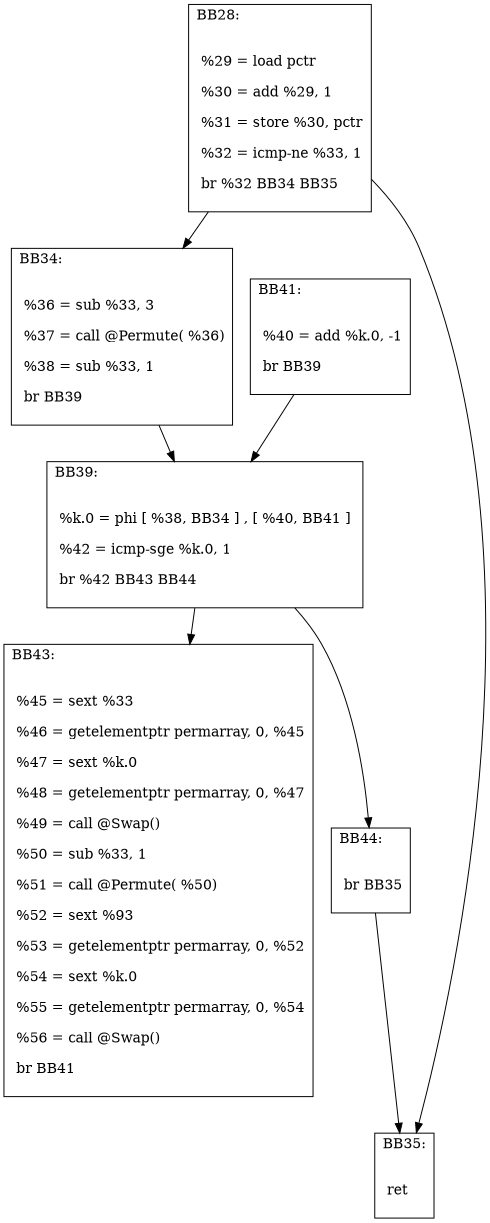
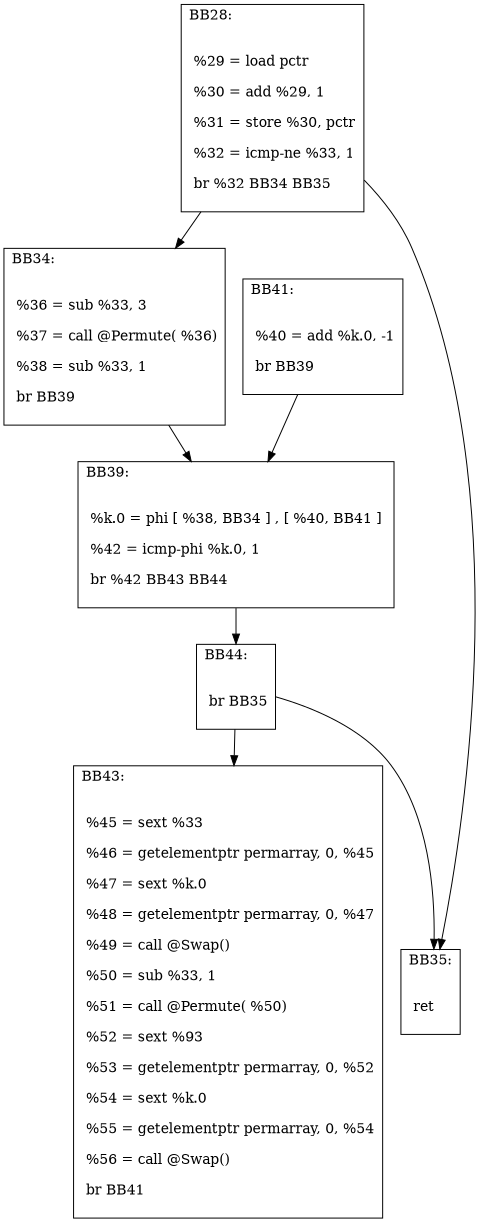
node "BB39:": text "%42 = icmp-sge %k.0, 1" -> "%42 = icmp-phi %k.0, 1"
edge "BB39:" -> "BB43:": now "BB44:" -> "BB43:"
